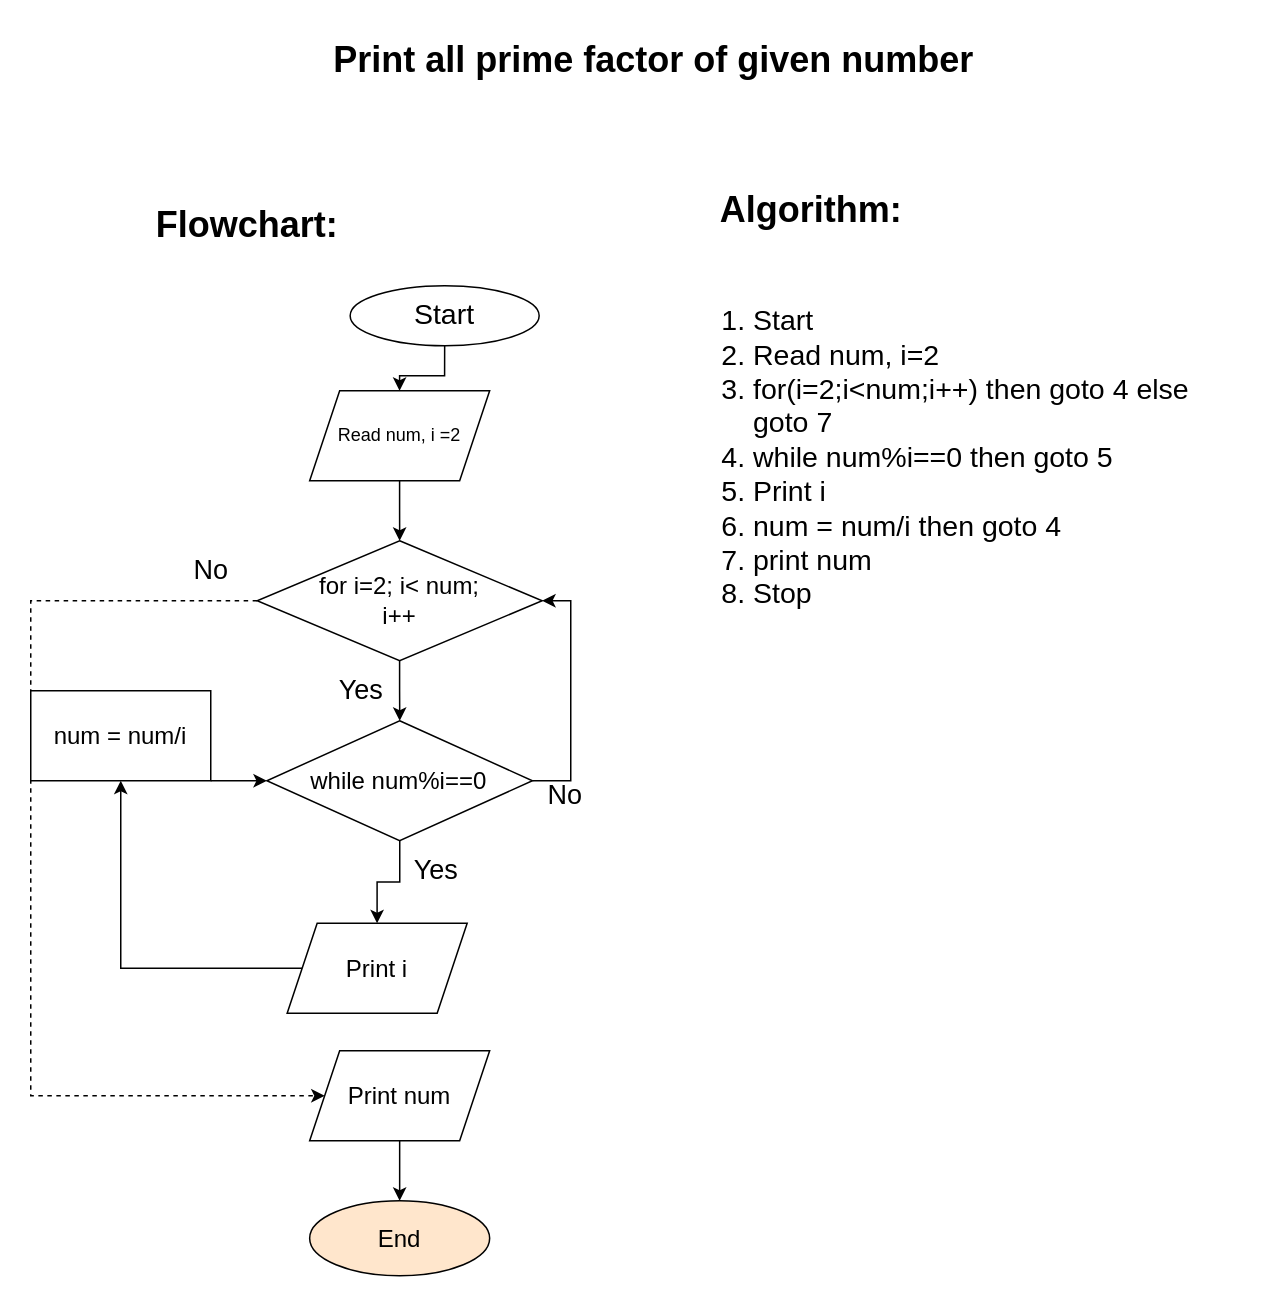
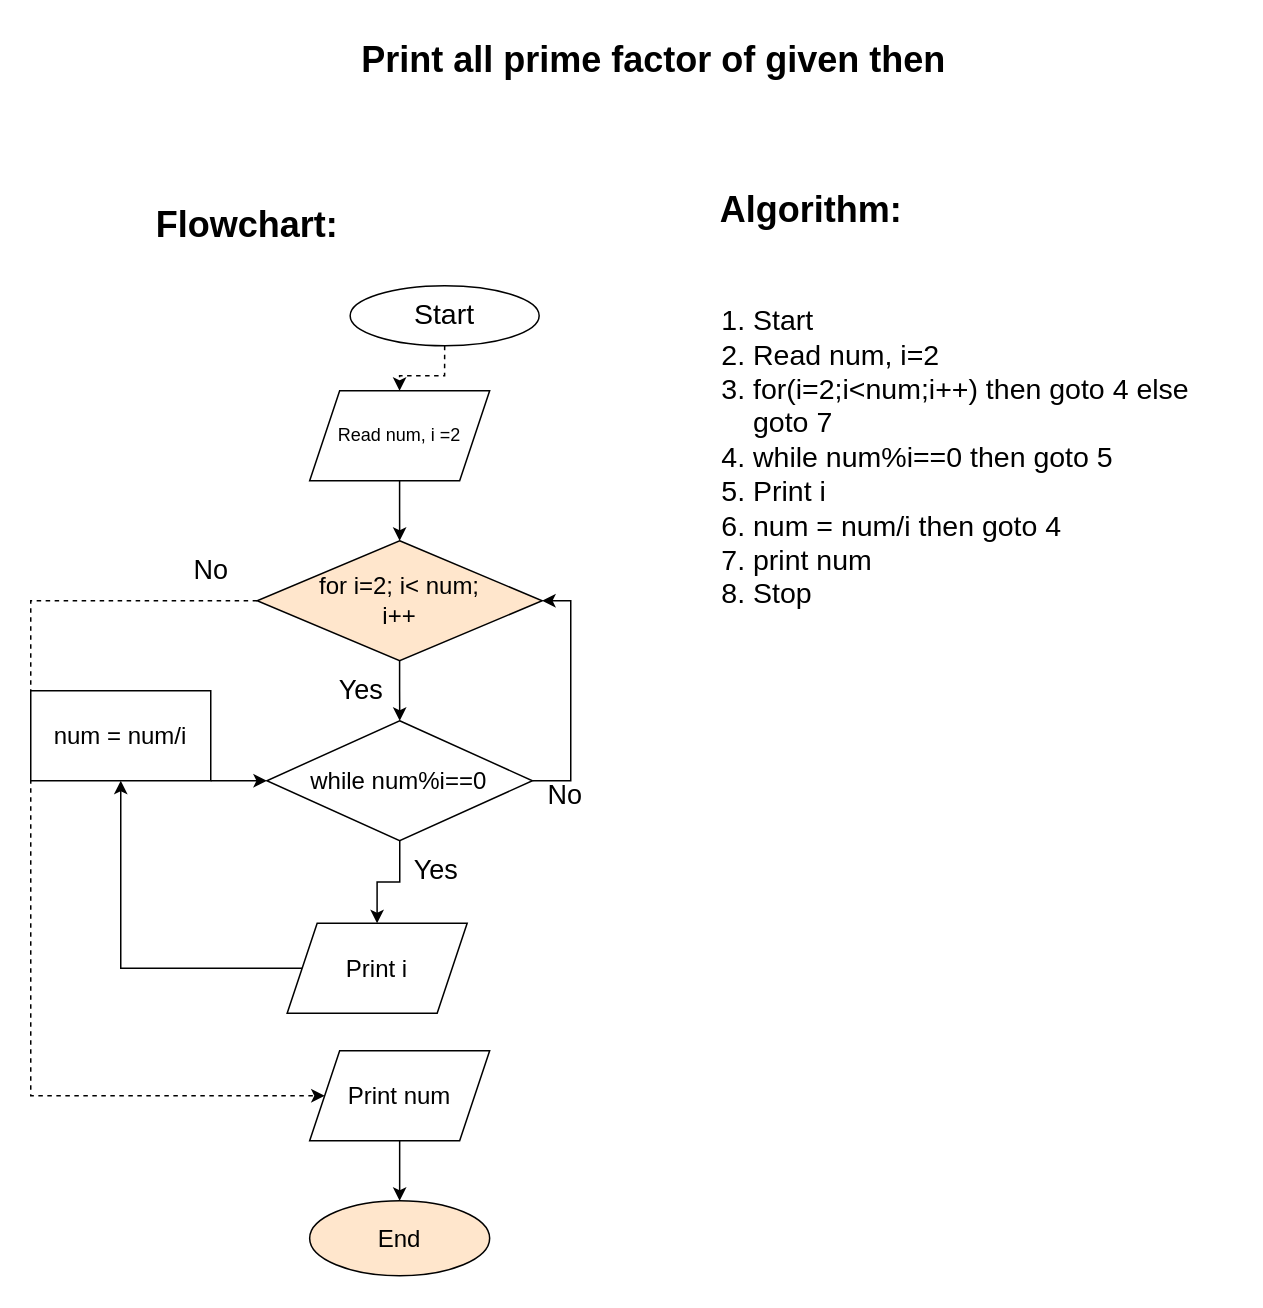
node "Print all prime factor of given number": label "Print all prime factor of given number" -> "Print all prime factor of given then"
edge "Start" -> "Read num, i =2": style solid -> dashed
node "for i=2; i< num; i++": fillcolor #ffffff -> #ffe6cc
